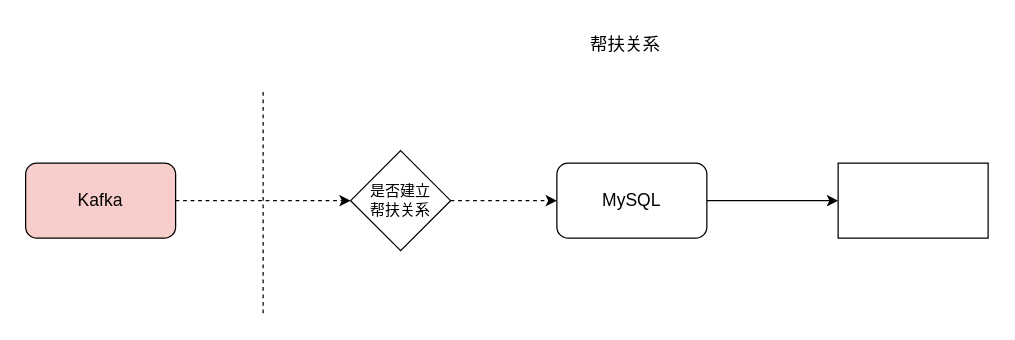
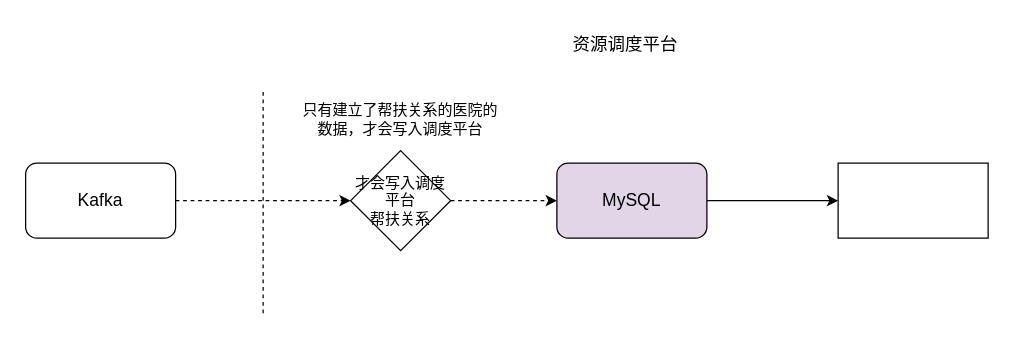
node "帮扶关系": label "帮扶关系" -> "资源调度平台"
node "只有建立了帮扶关系的医院的数据，才会写入调度平台": added
node "Kafka": fillcolor #f8cecc -> #ffffff
node "是否建立 帮扶关系": label "是否建立 帮扶关系" -> "才会写入调度平台 帮扶关系"
node "MySQL": fillcolor #ffffff -> #e1d5e7
